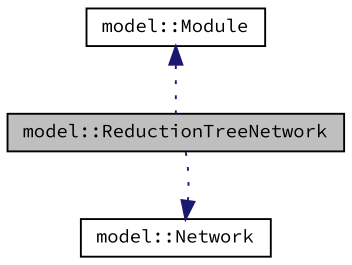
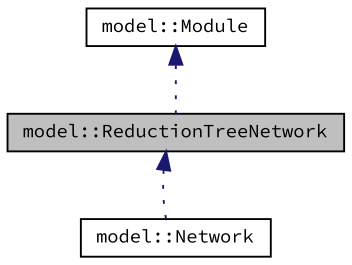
edge "model::ReductionTreeNetwork" -> "model::Network": reversed
